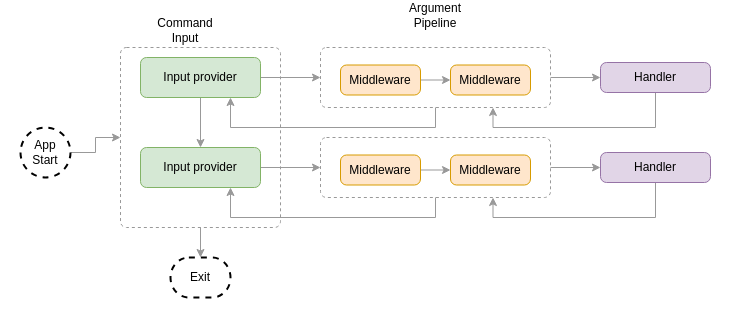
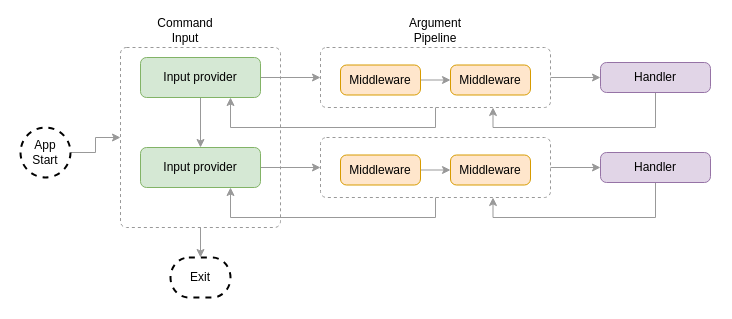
node "Argument Pipeline": moved (436, 16) -> (436, 31)
